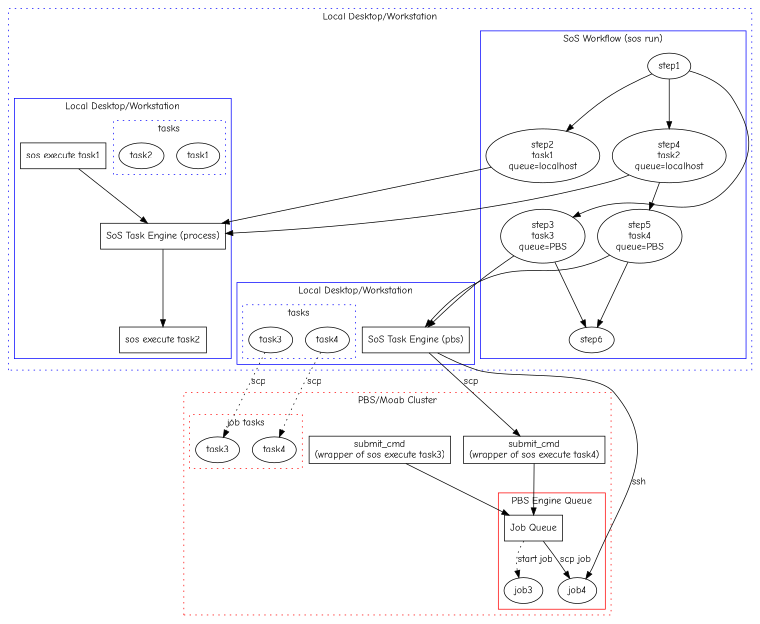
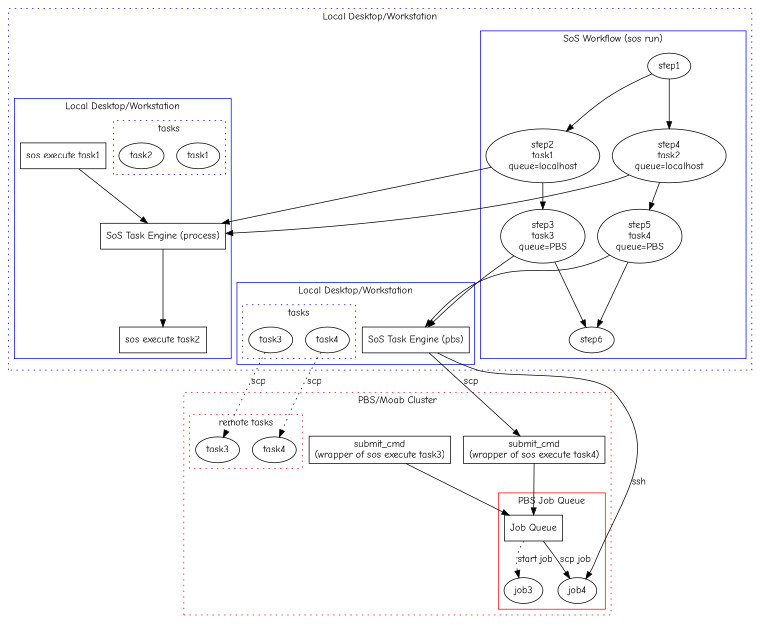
edge "step1" -> "step3 task3 queue=PBS": now "step2 task1 queue=localhost" -> "step3 task3 queue=PBS"
cluster "job tasks": label "job tasks" -> "remote tasks"
cluster "PBS Engine Queue": label "PBS Engine Queue" -> "PBS Job Queue"
